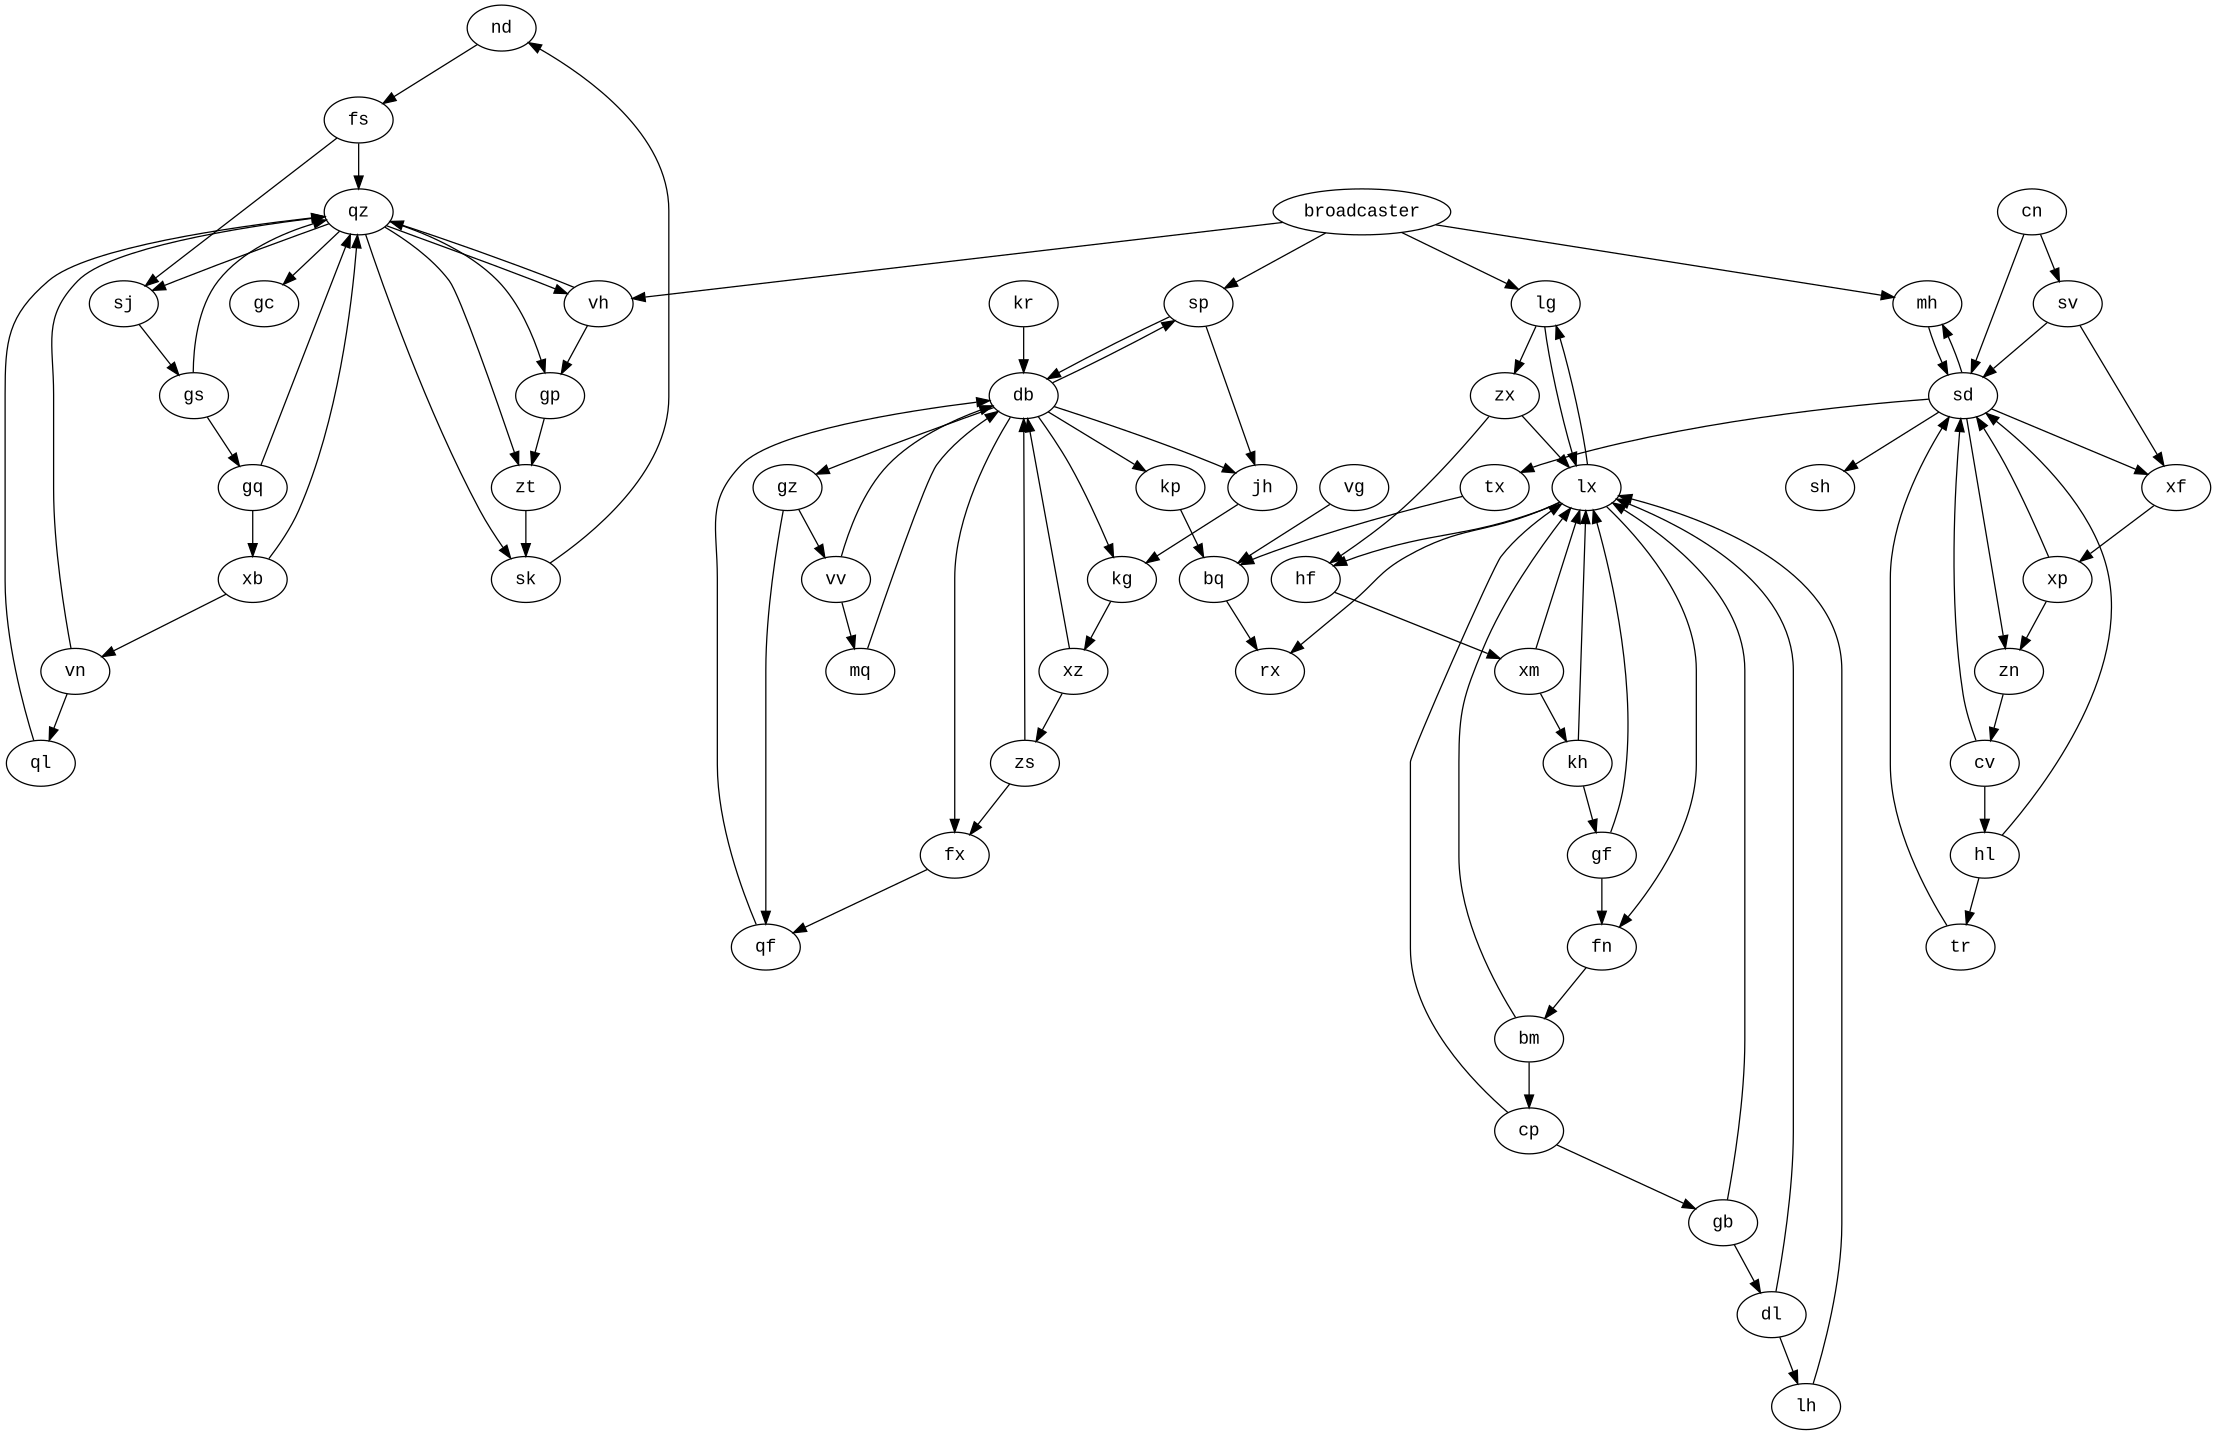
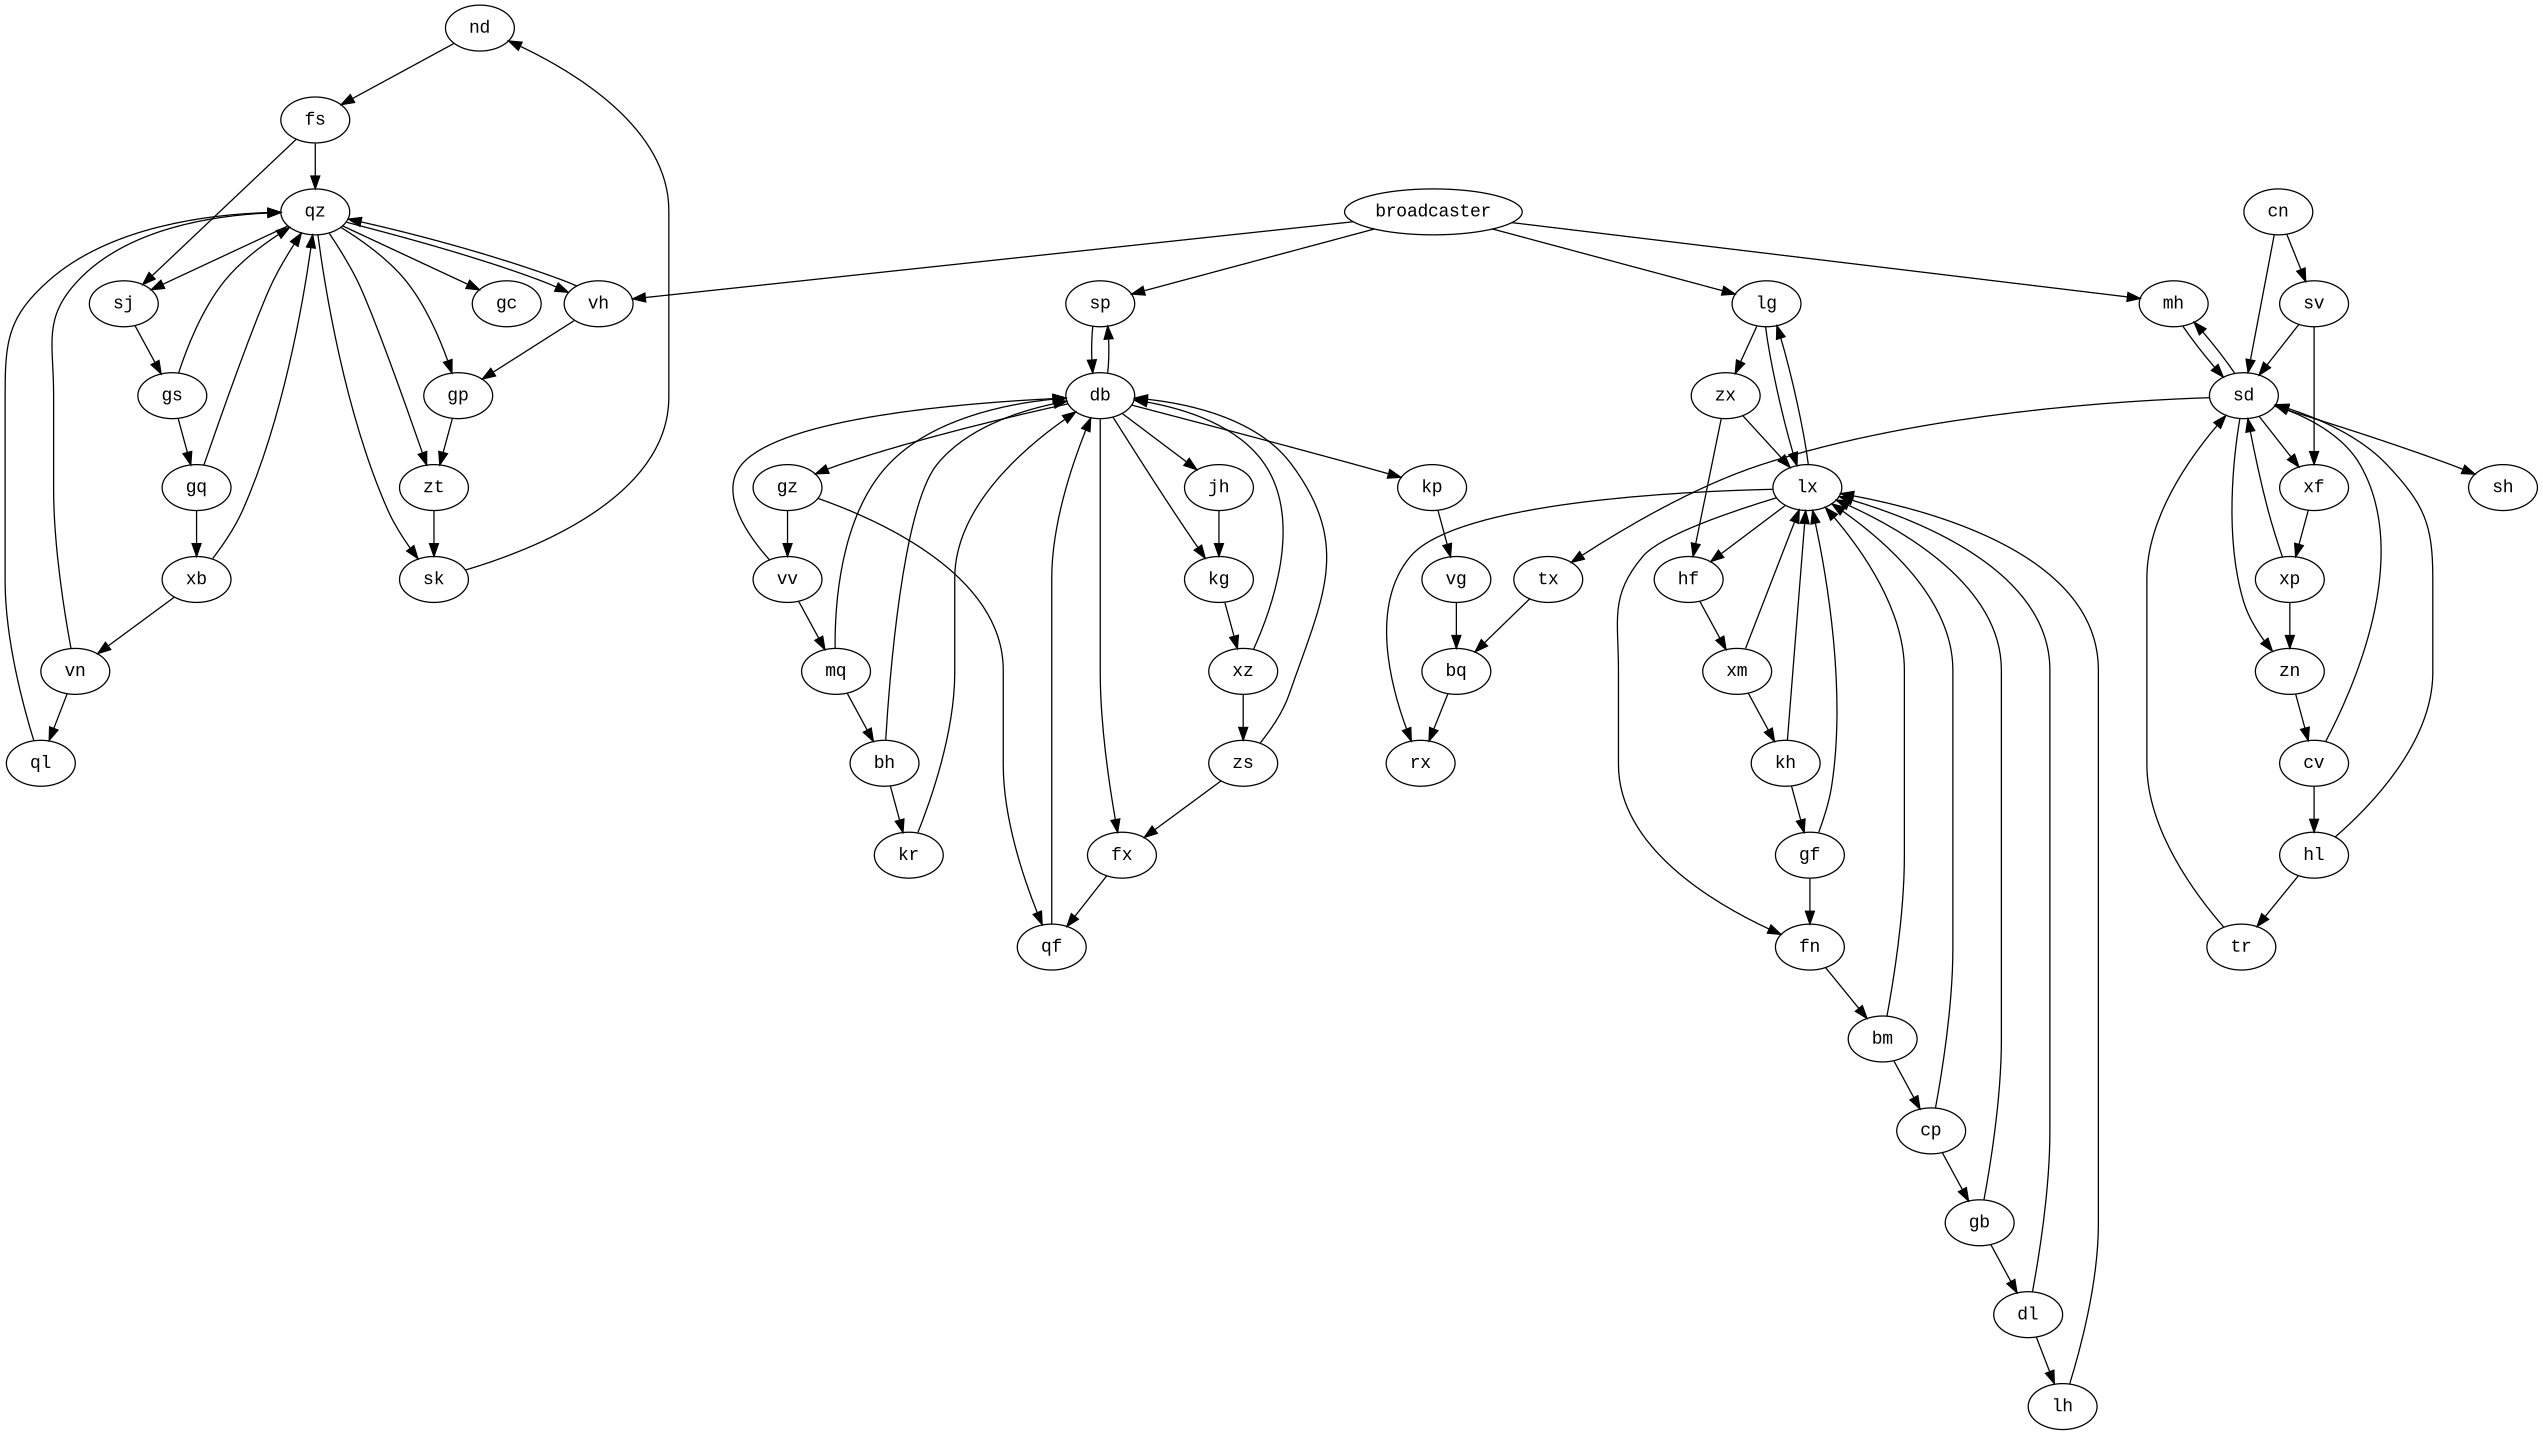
edge "sp" -> "jh": removed
edge "kp" -> "bq": now "kp" -> "vg"
node "bh": added
